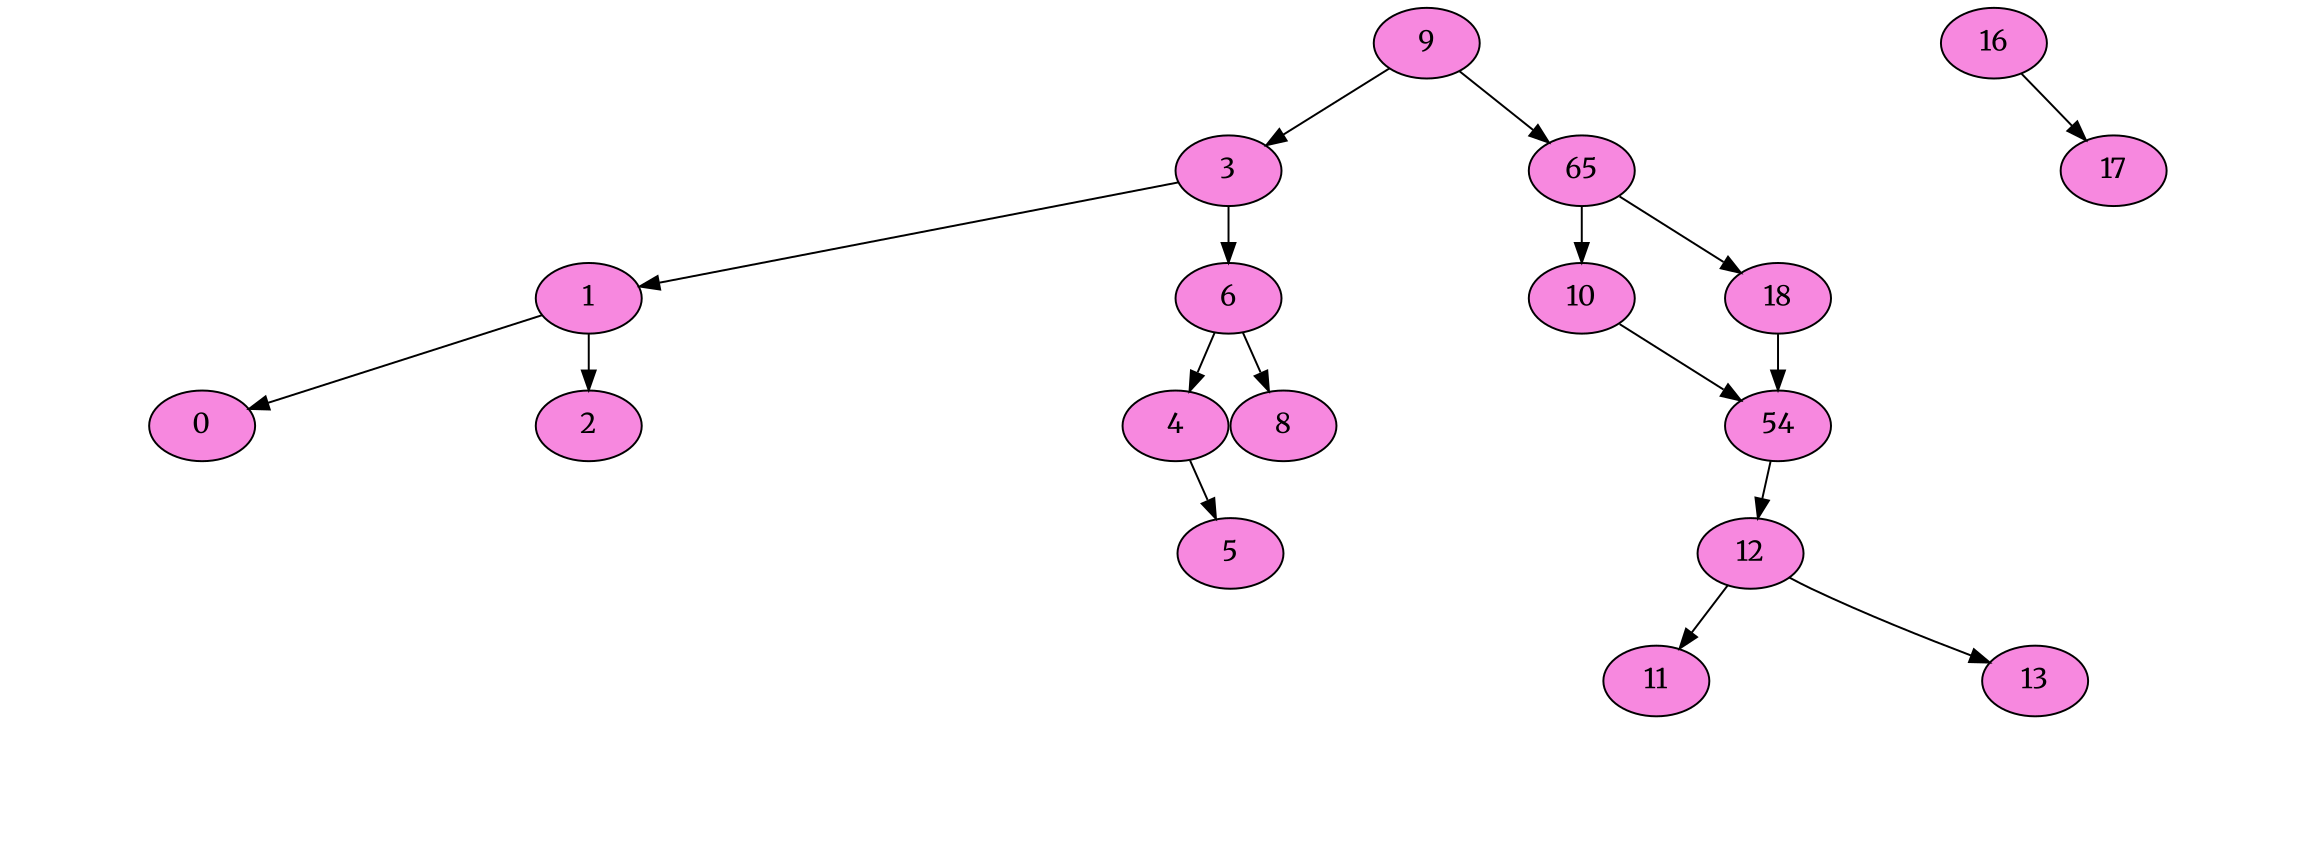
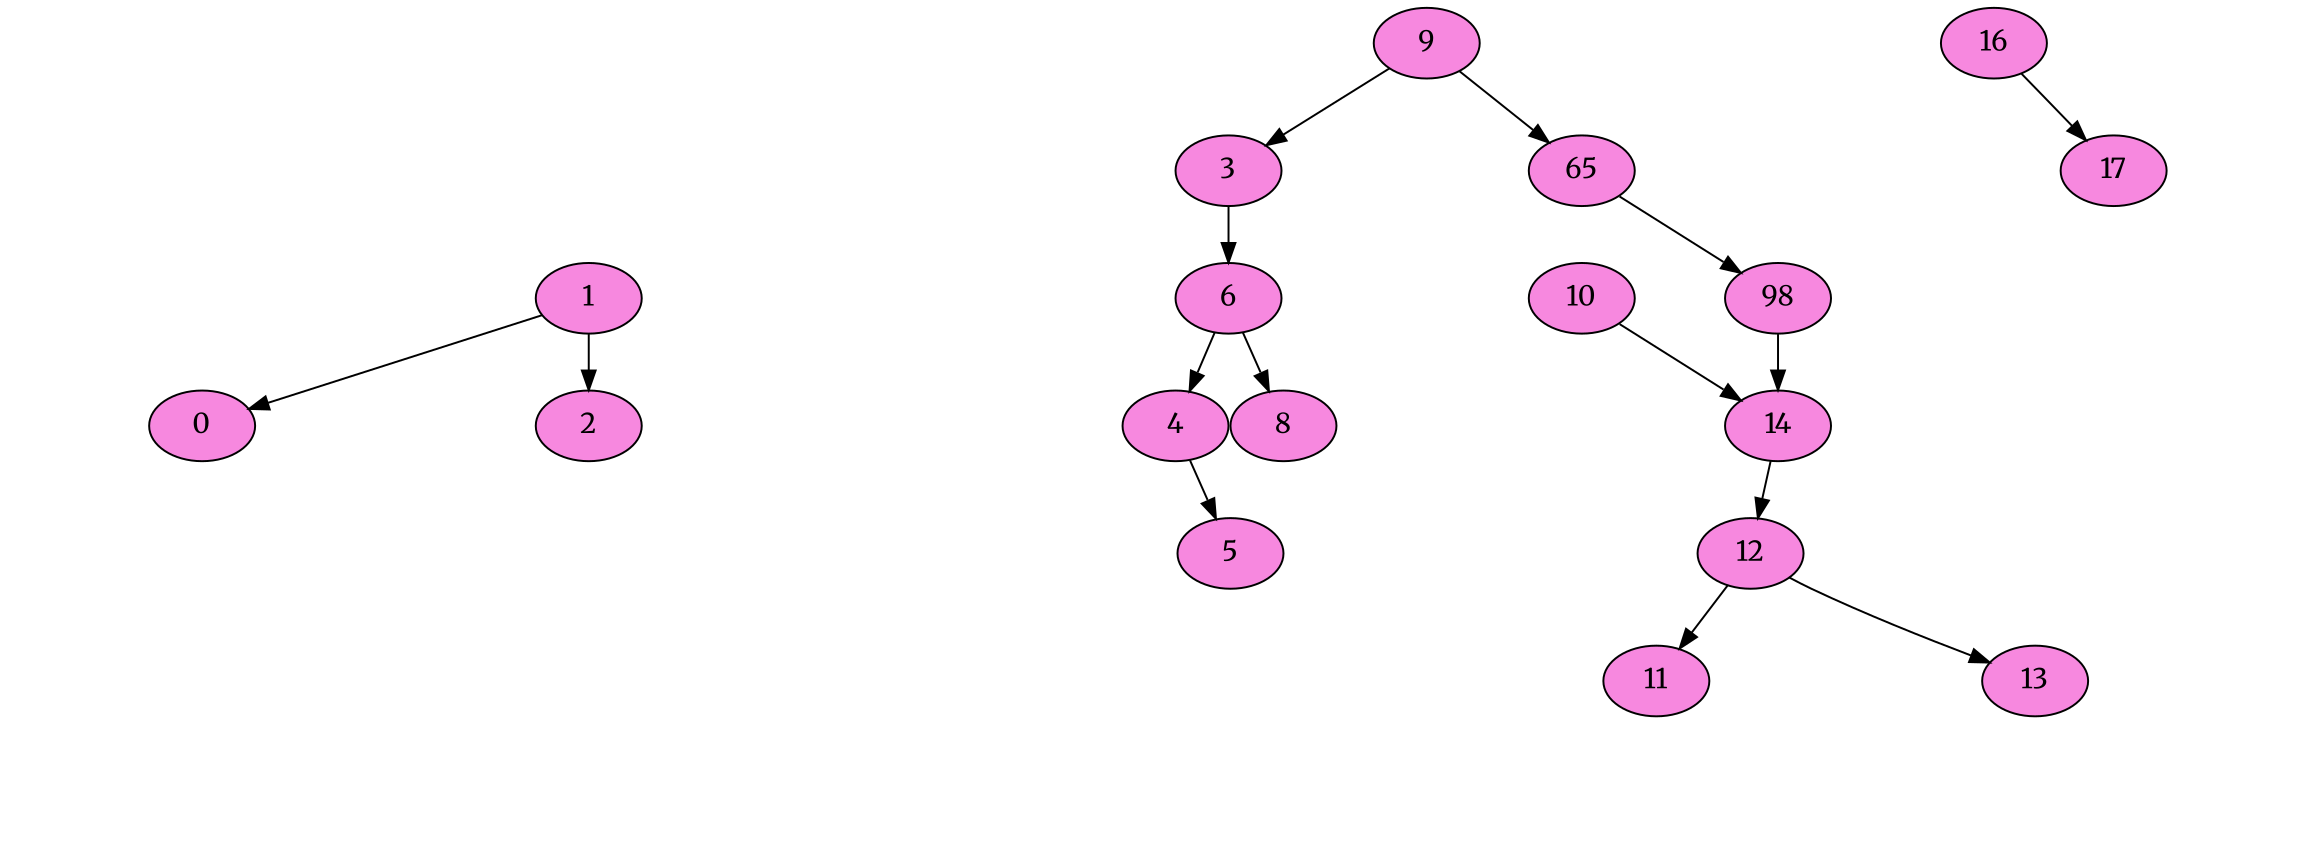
edge "65" -> "10": removed
edge "3" -> "1": removed
node "18": label "18" -> "98"
node "54": label "54" -> "14"
